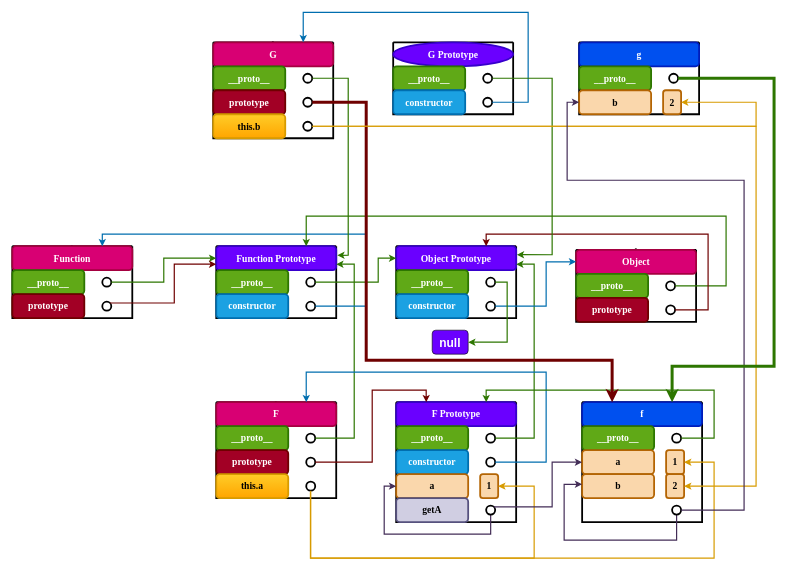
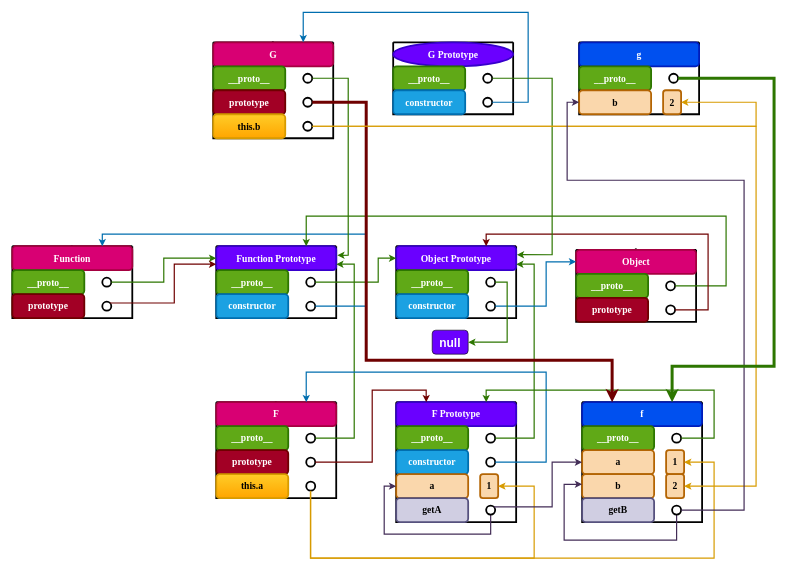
node "getB": added
